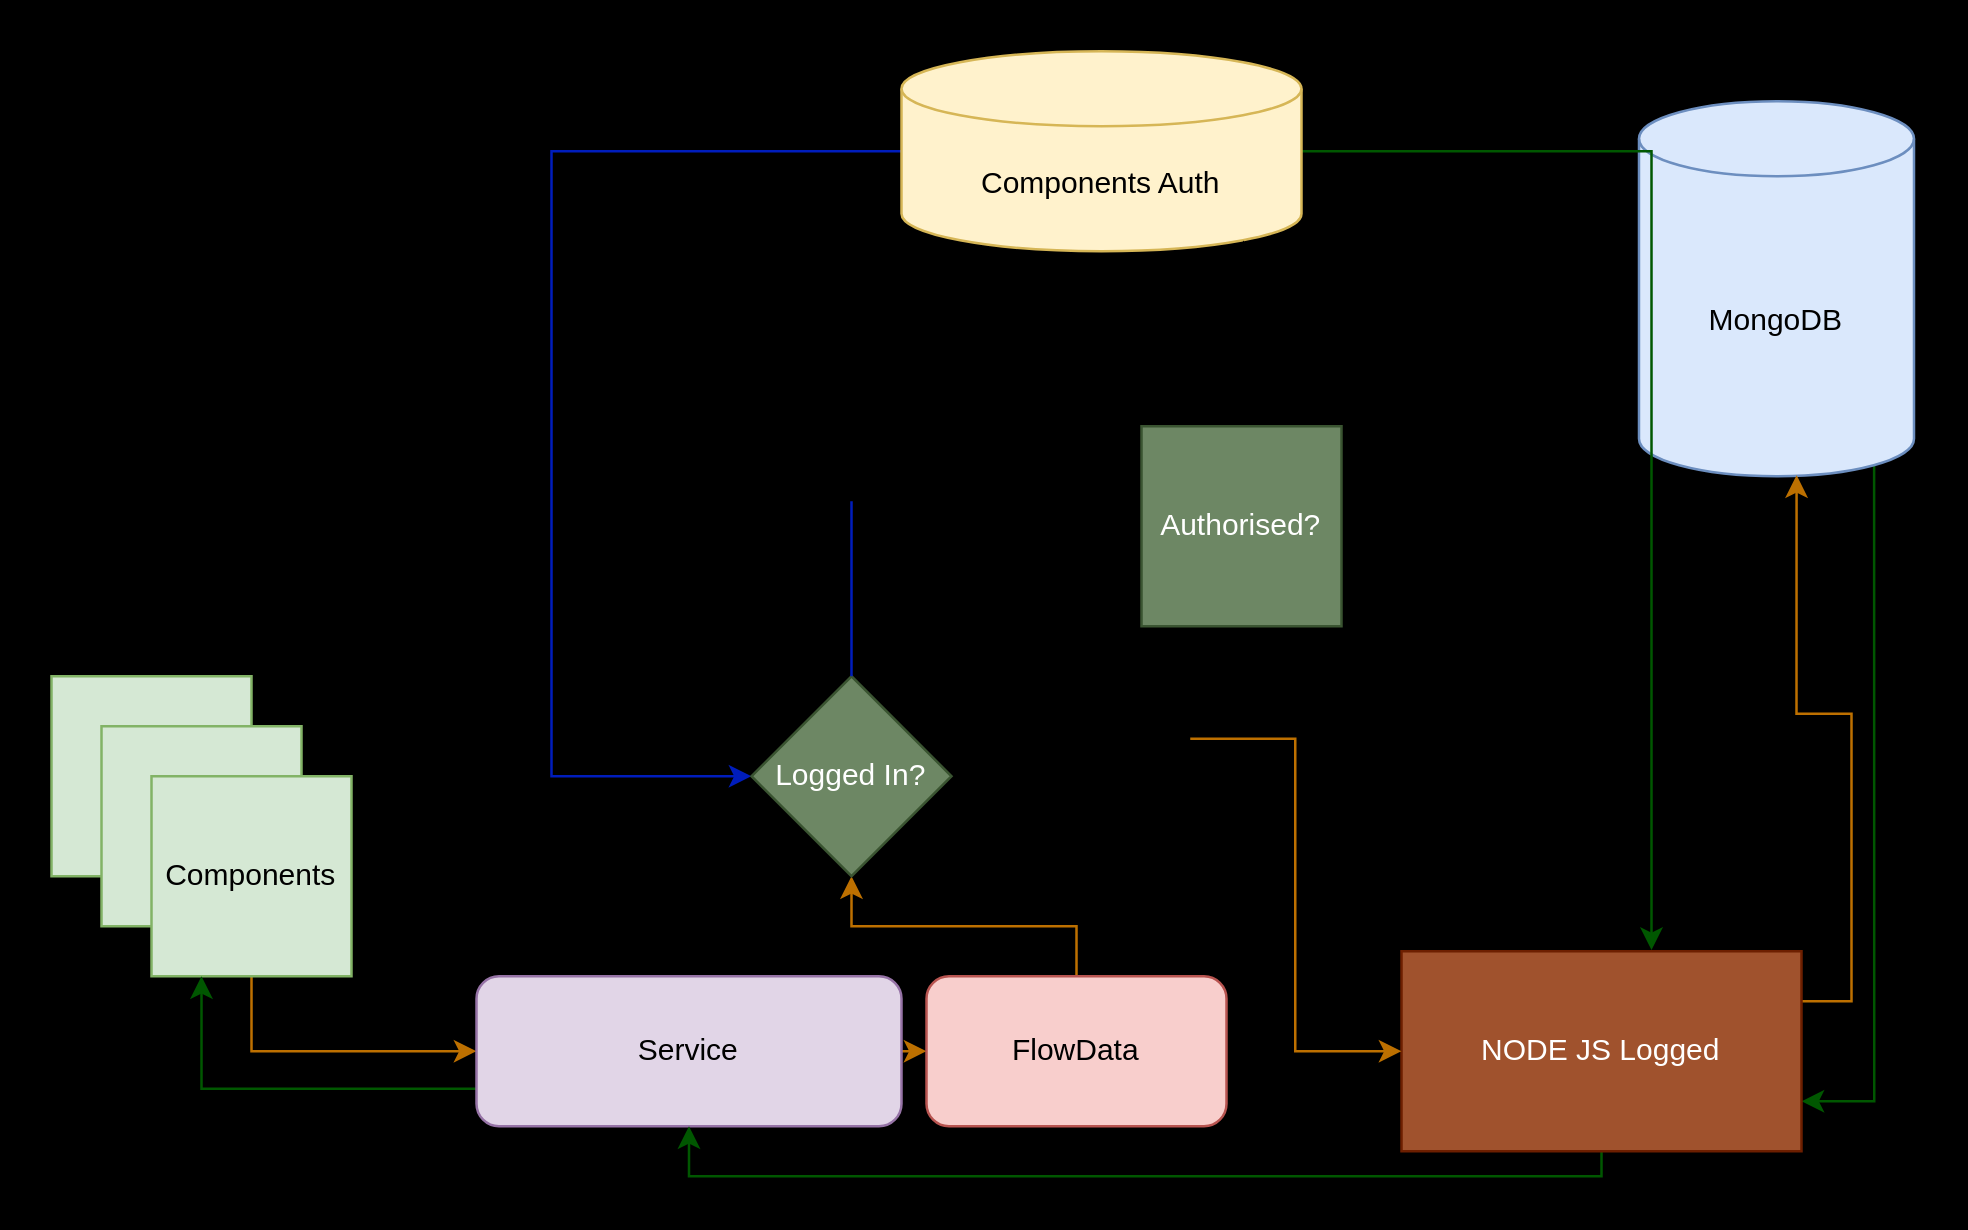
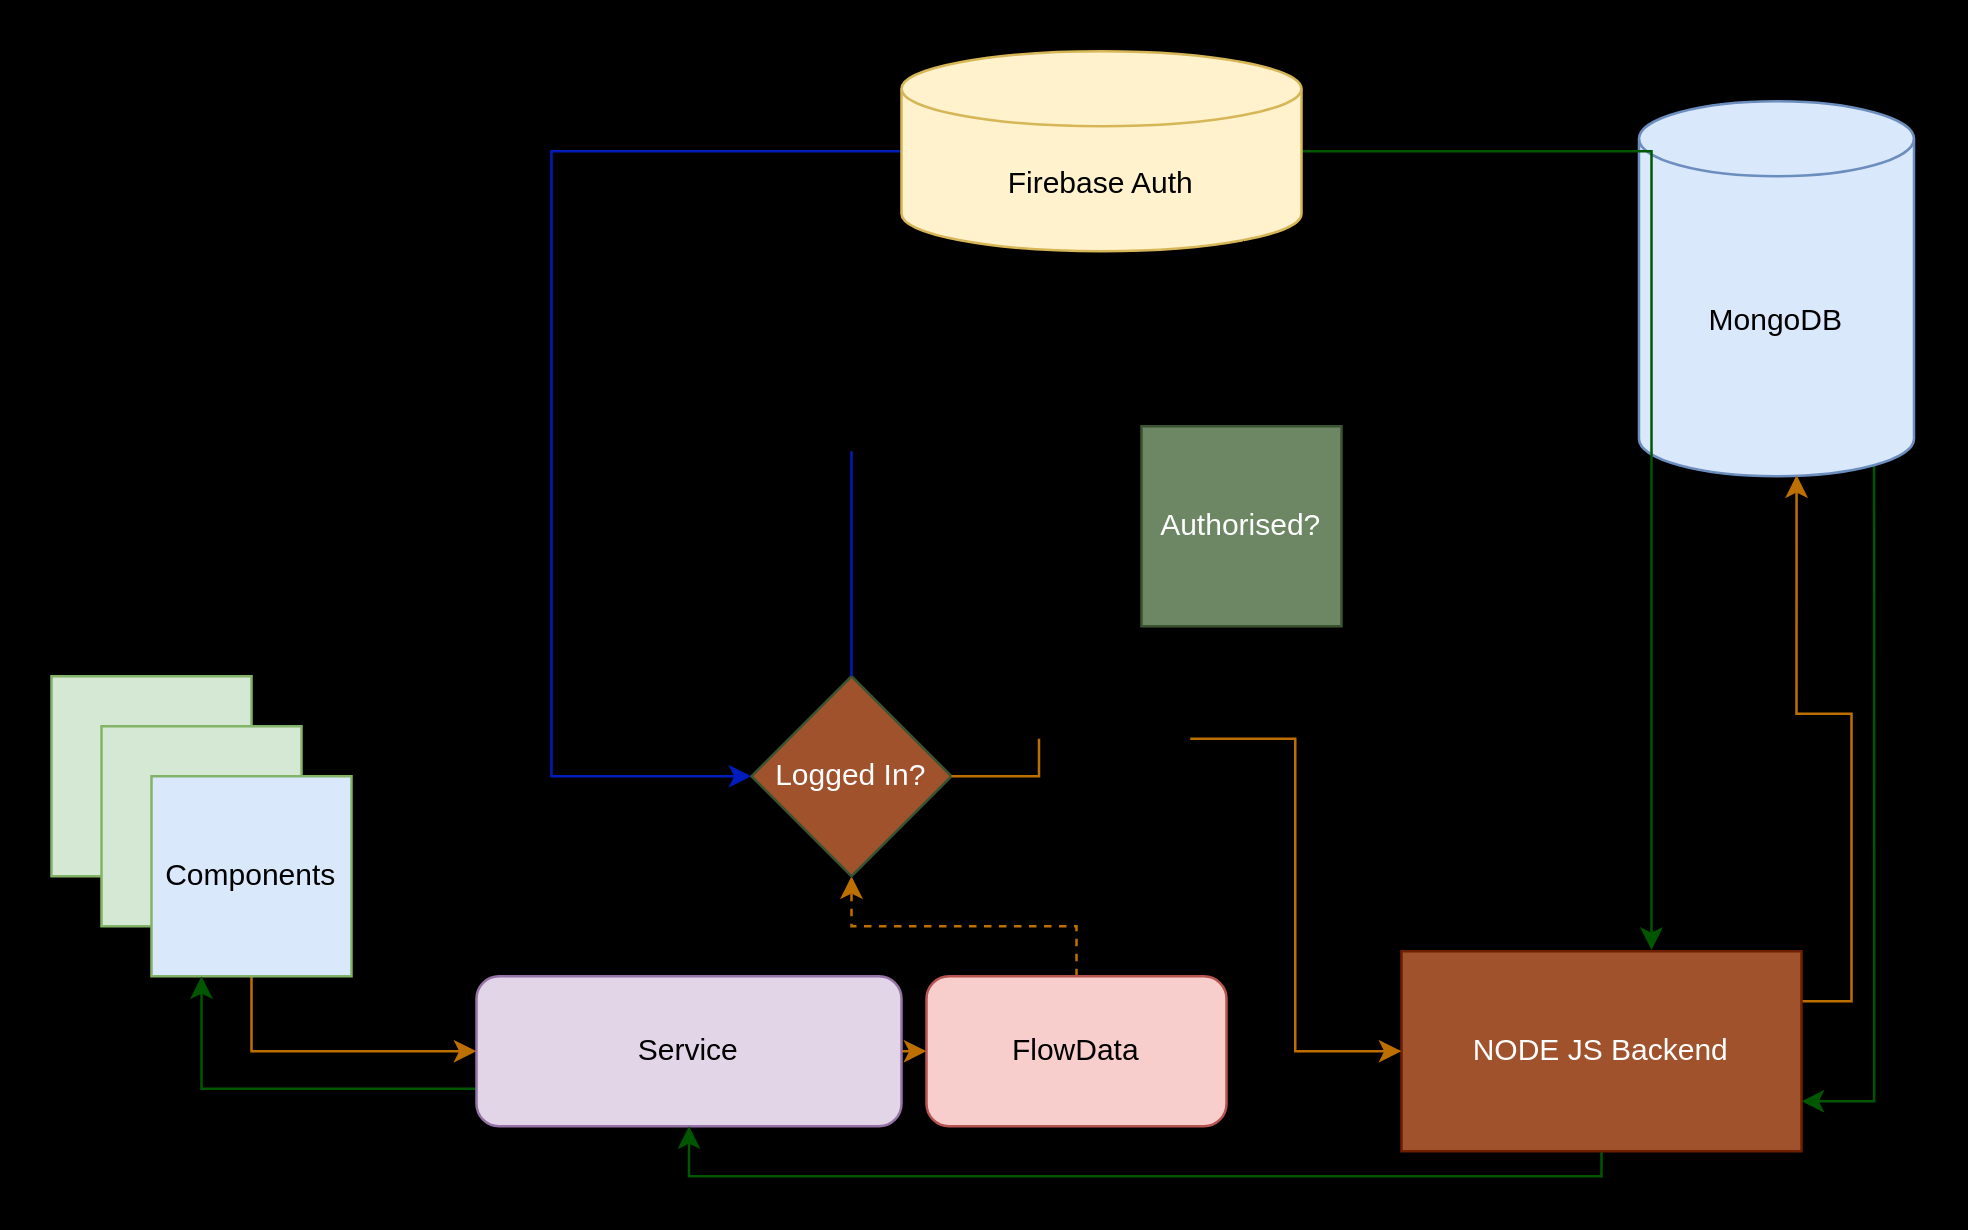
node "Components Auth": label "Components Auth" -> "Firebase Auth"
node "No": moved (851, 464) -> (851, 414)
node "Logged In?": fillcolor #6d8764 -> #a0522d
edge "Yes" -- "Logged In?": added
node "Components": fillcolor #d5e8d4 -> #dae8fc
edge "FlowData" -> "Logged In?": style solid -> dashed
node "NODE JS Logged": label "NODE JS Logged" -> "NODE JS Backend"
